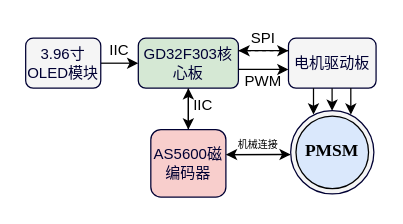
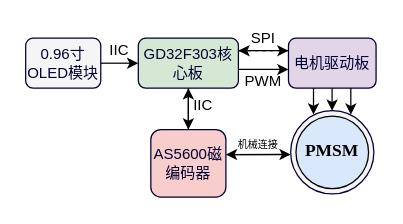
node "3.96寸OLED模块": label "3.96寸OLED模块" -> "0.96寸OLED模块"
node "电机驱动板": fillcolor #f5f5f5 -> #e1d5e7
